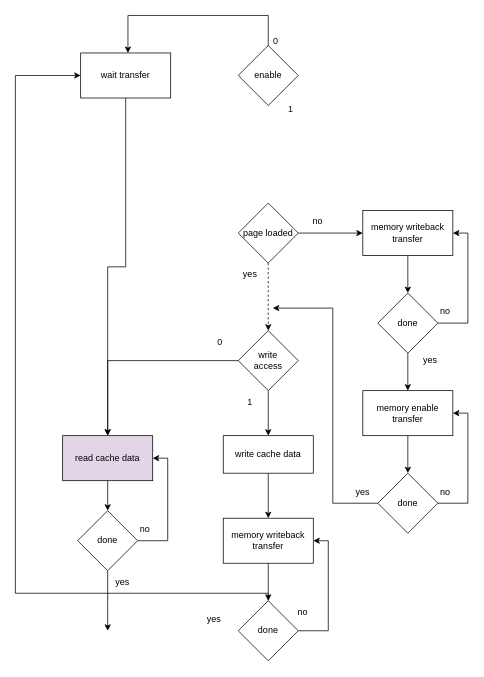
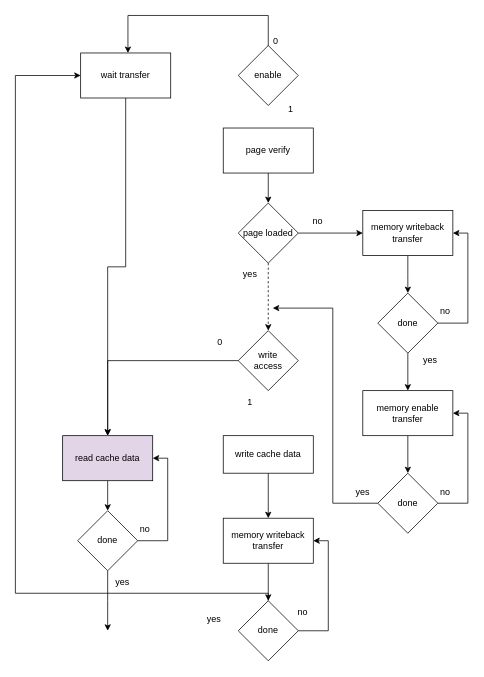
node "page verify": added
edge "page verify" -> "page loaded": added
edge "write access" -> "write cache data": removed
